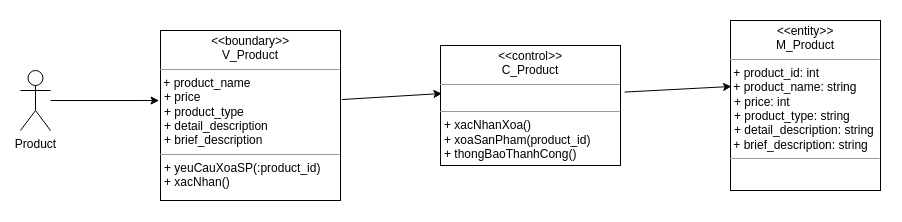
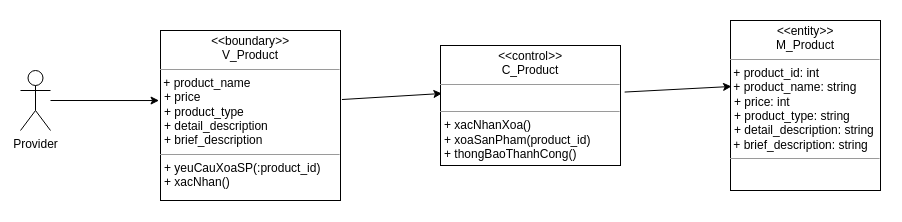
node "Product": label "Product" -> "Provider"
